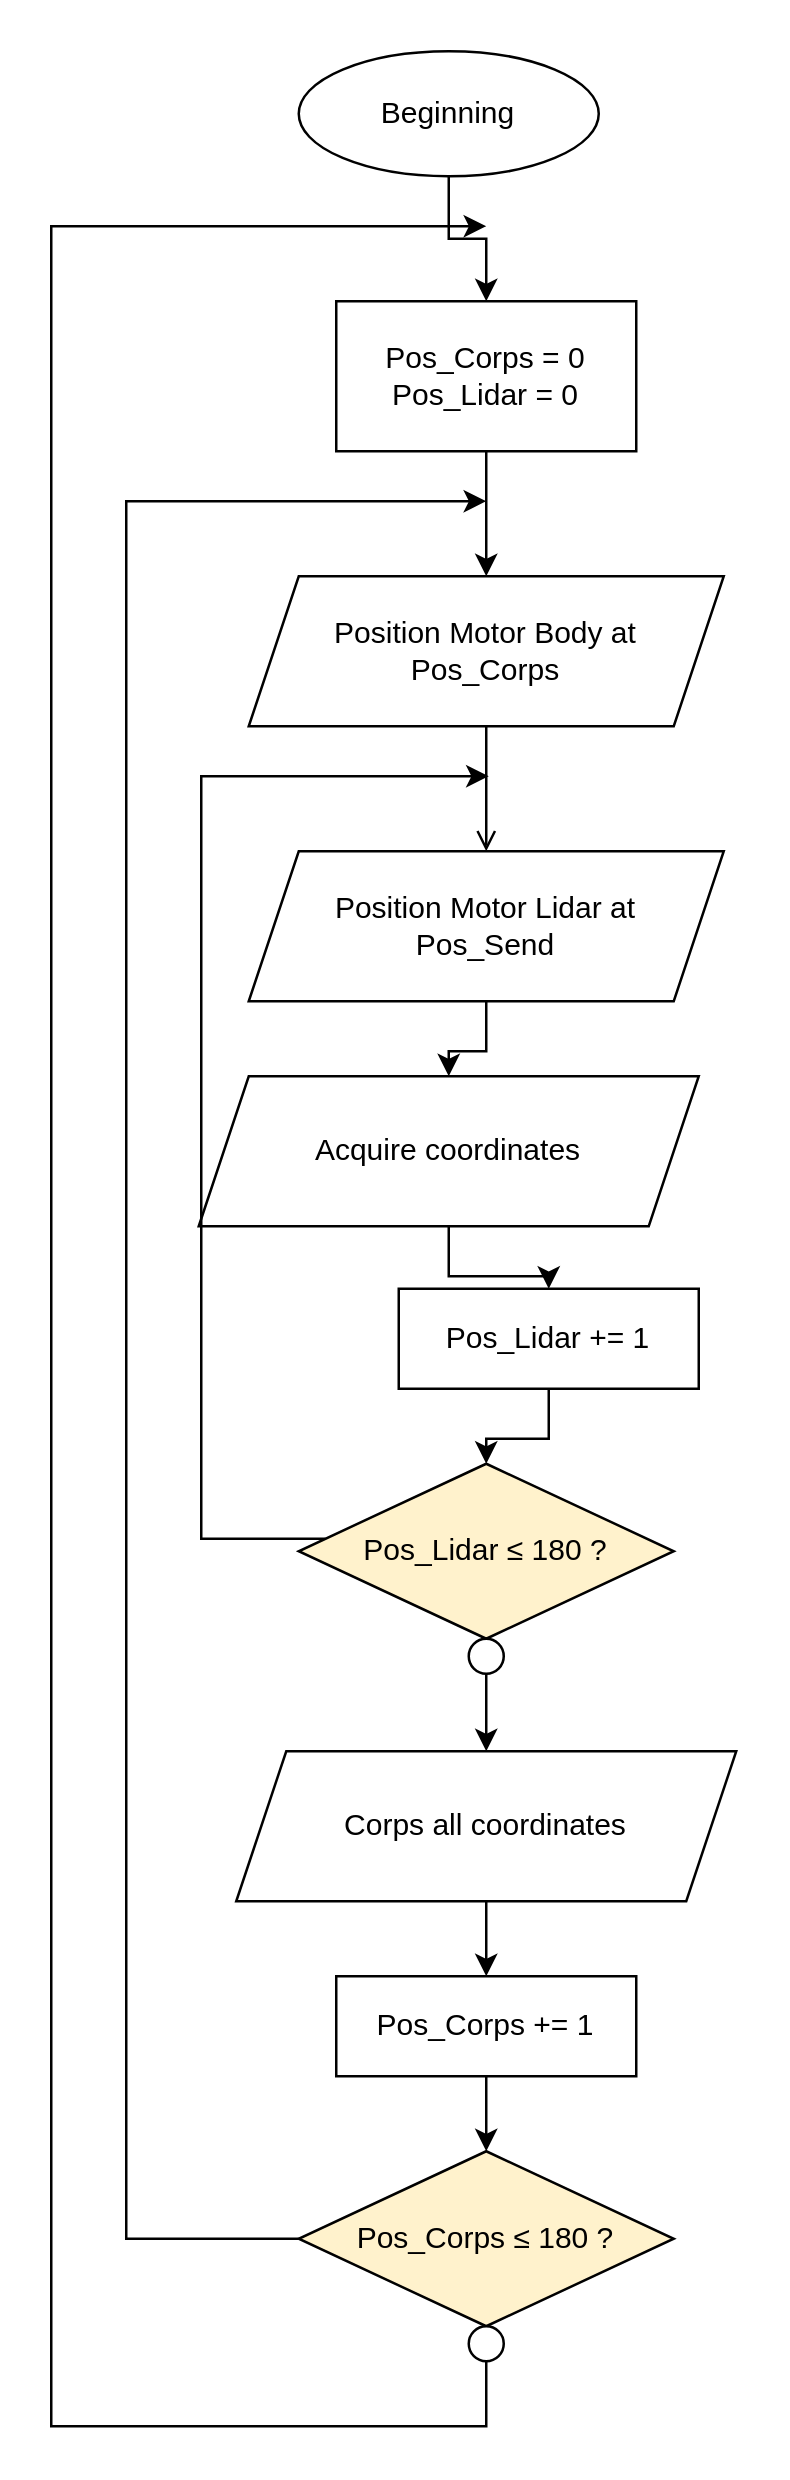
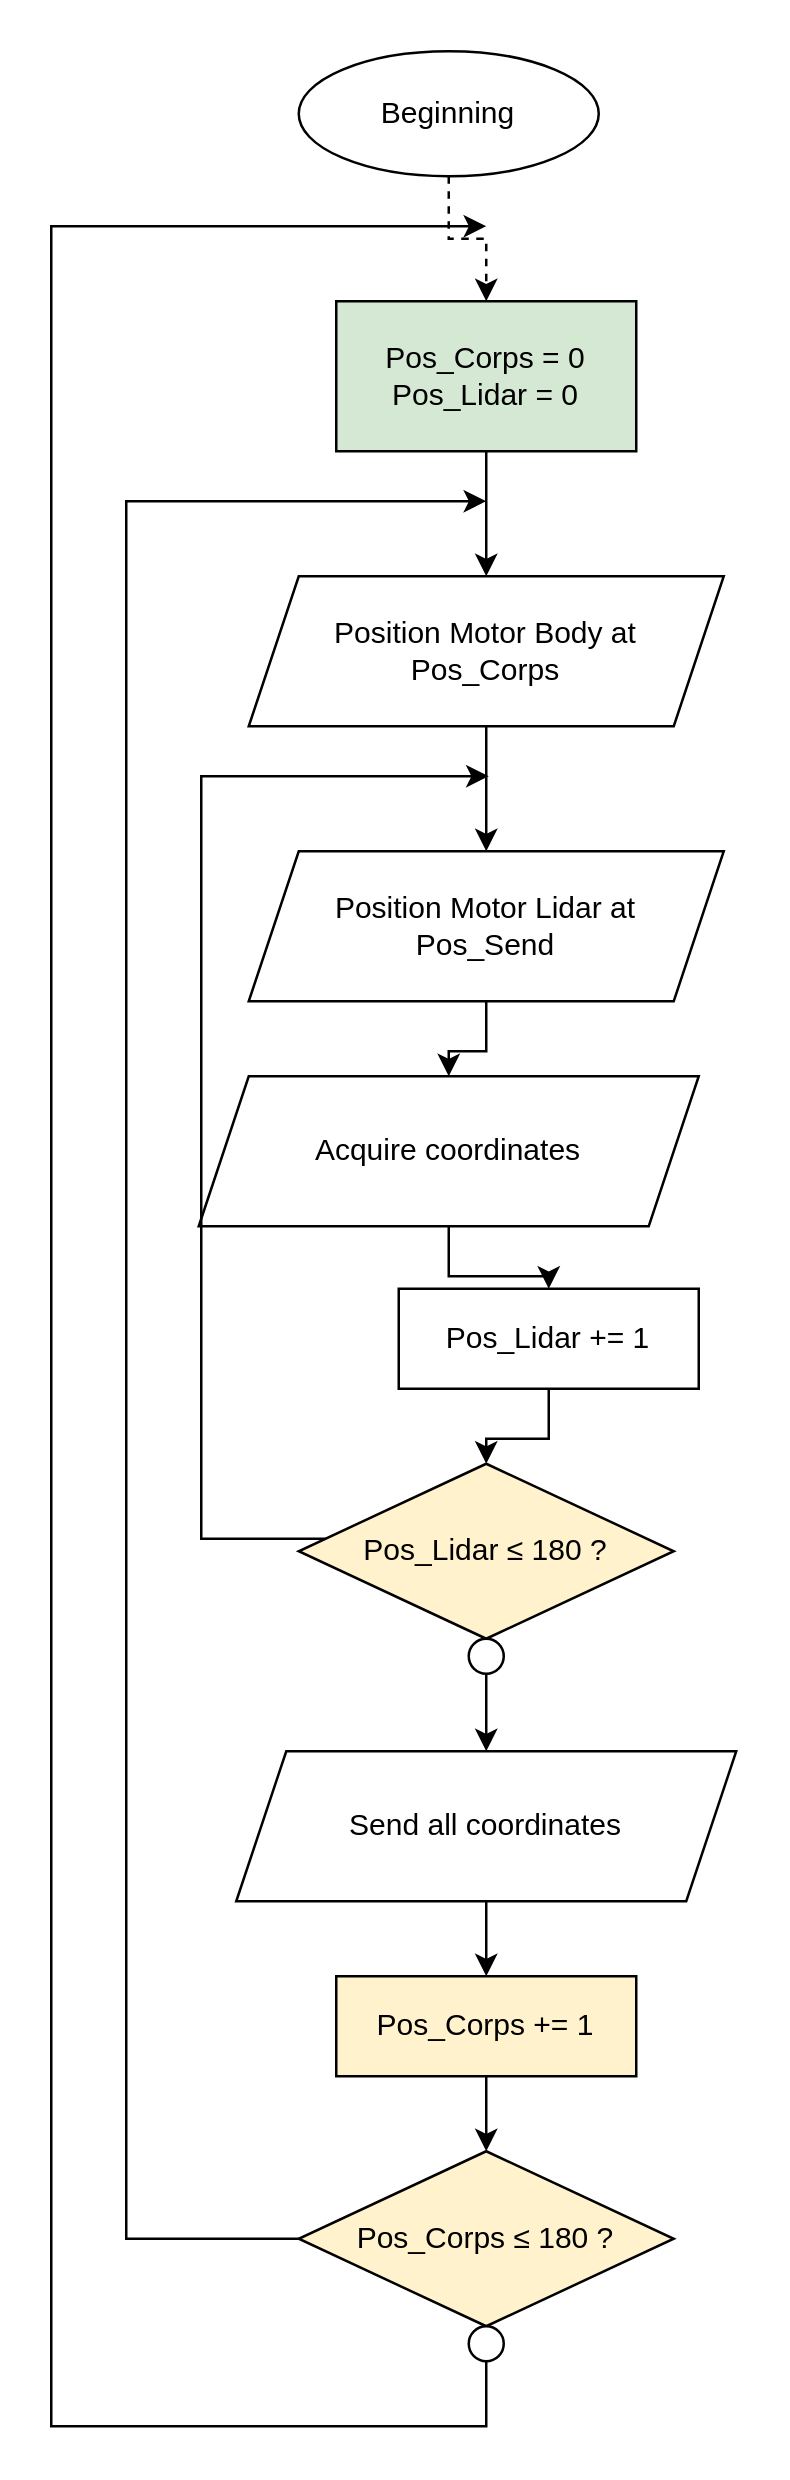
edge "Beginning" -> "Pos_Corps = 0 Pos_Lidar = 0": style solid -> dashed
node "Pos_Corps = 0 Pos_Lidar = 0": fillcolor #ffffff -> #d5e8d4
edge "Position Motor Body at Pos_Corps" -> "Position Motor Lidar at Pos_Send": arrowhead open -> classic
node "Corps all coordinates": label "Corps all coordinates" -> "Send all coordinates"
node "Pos_Corps += 1": fillcolor #ffffff -> #fff2cc
